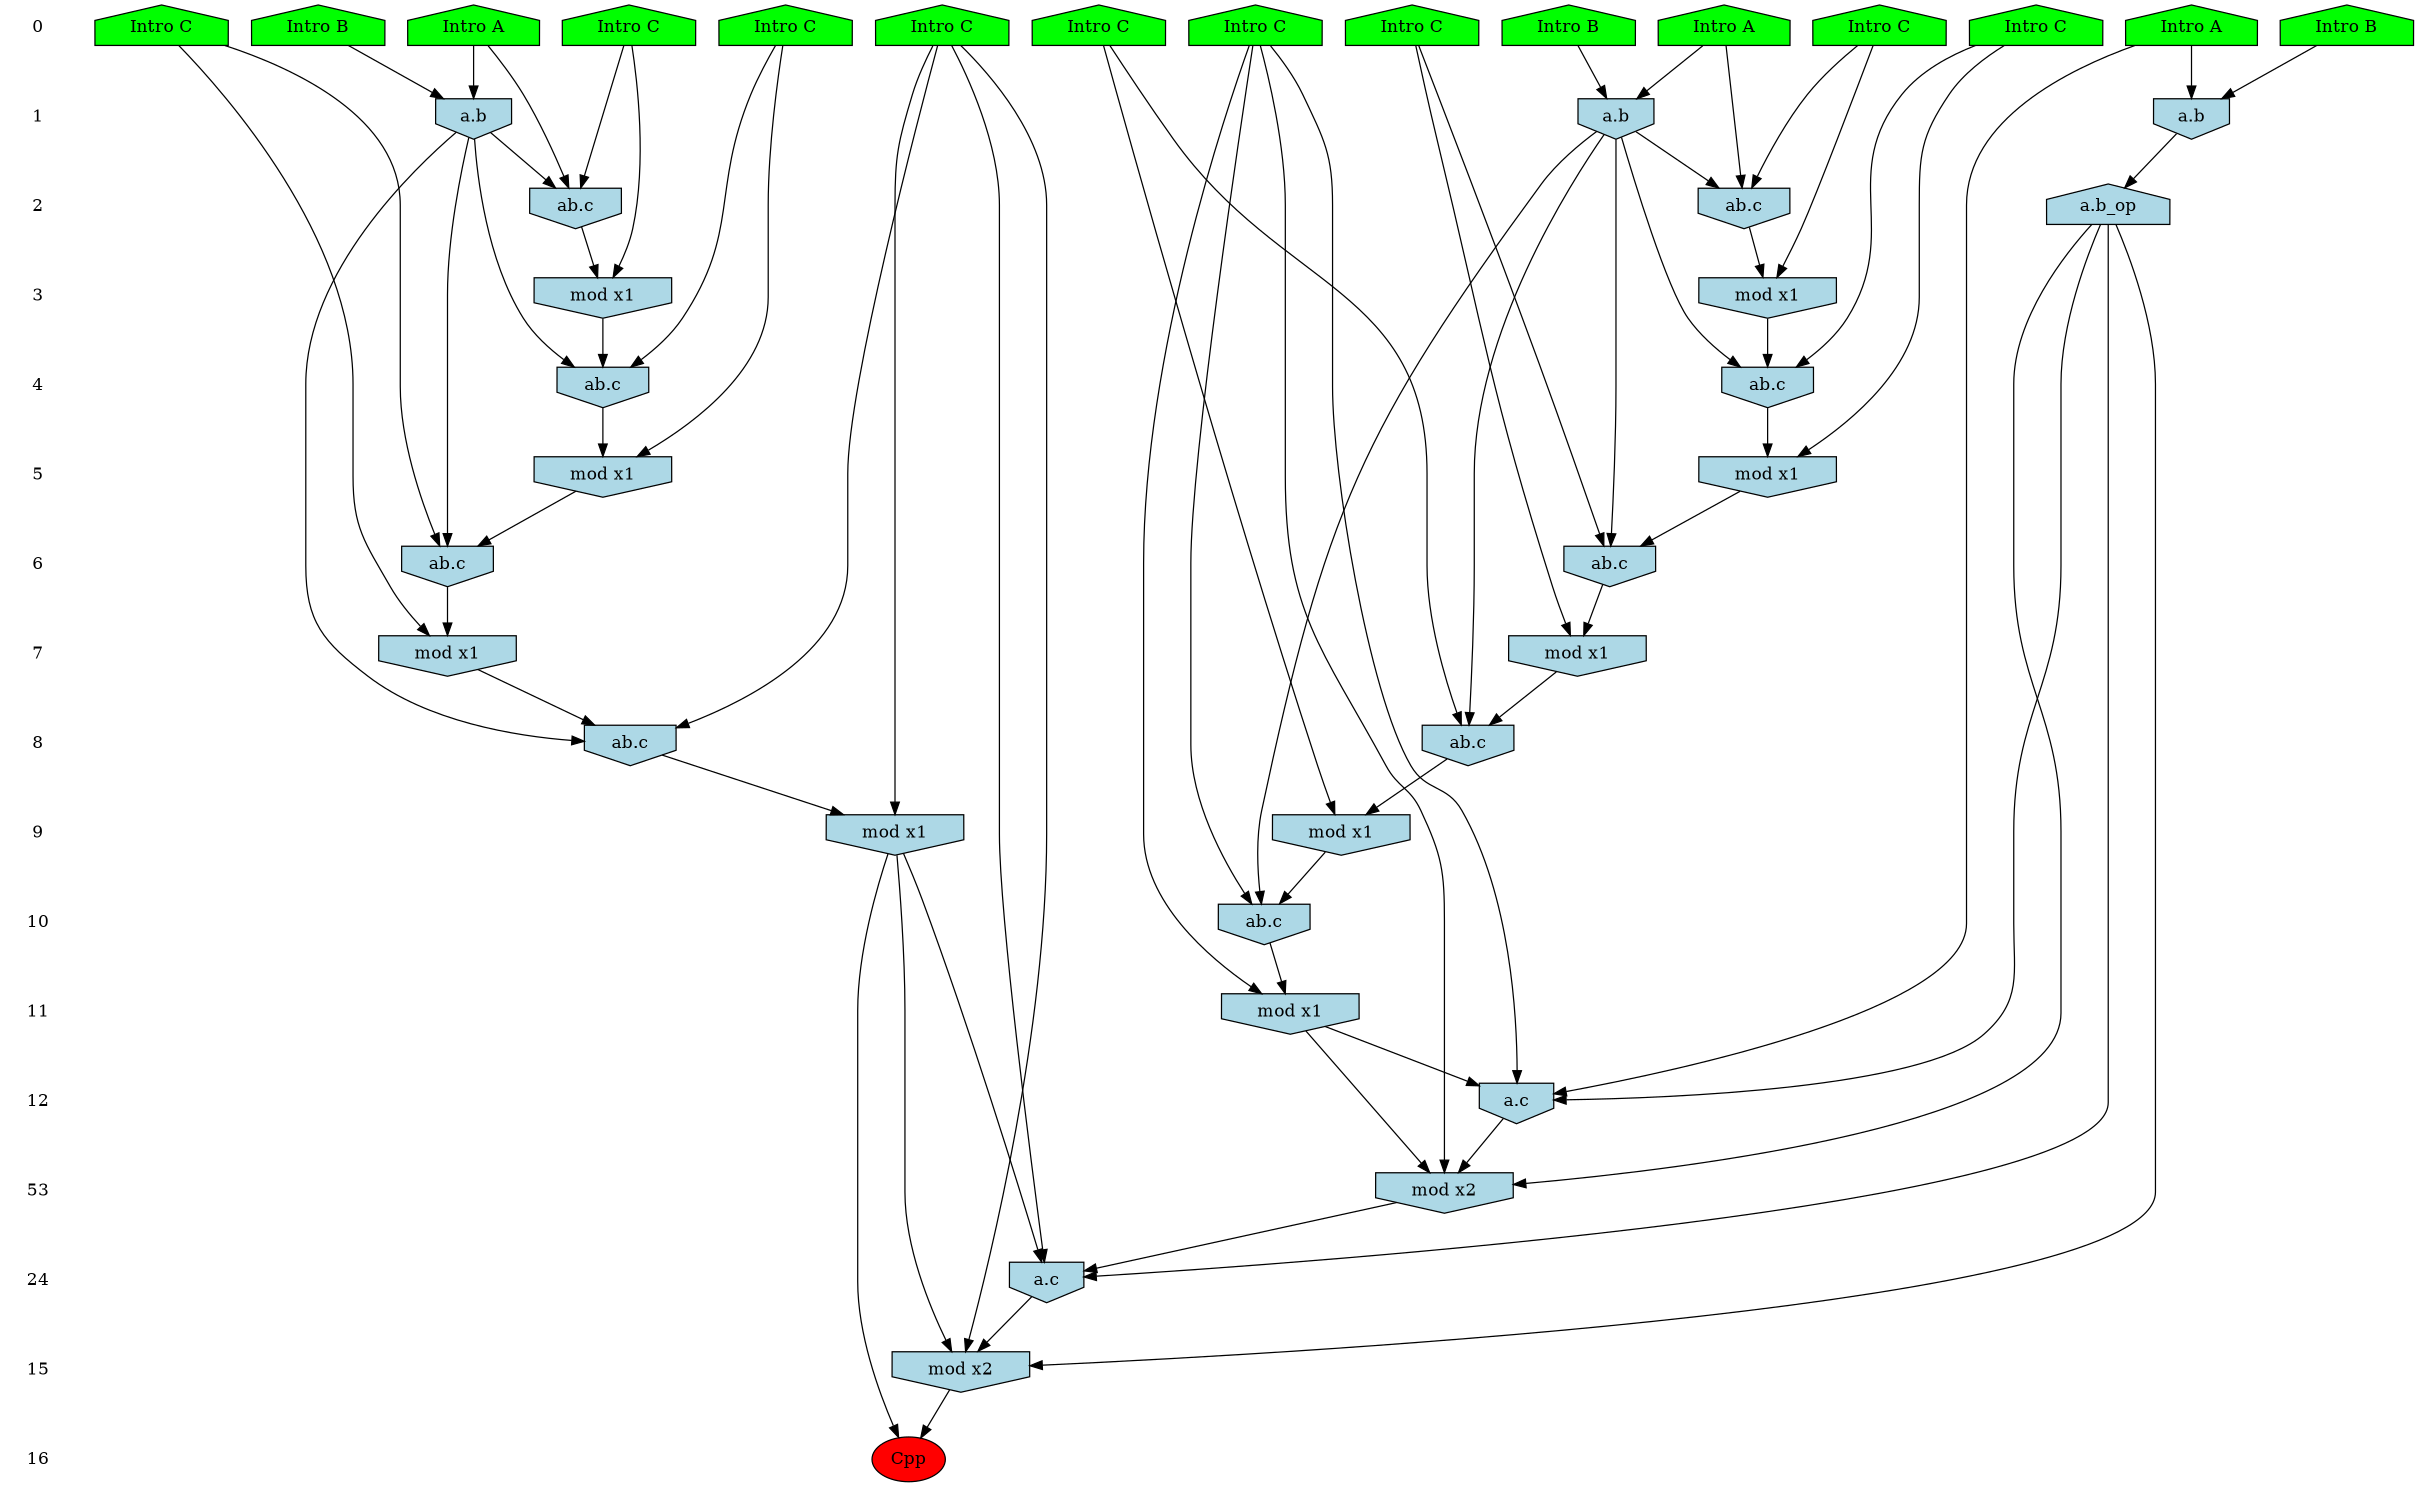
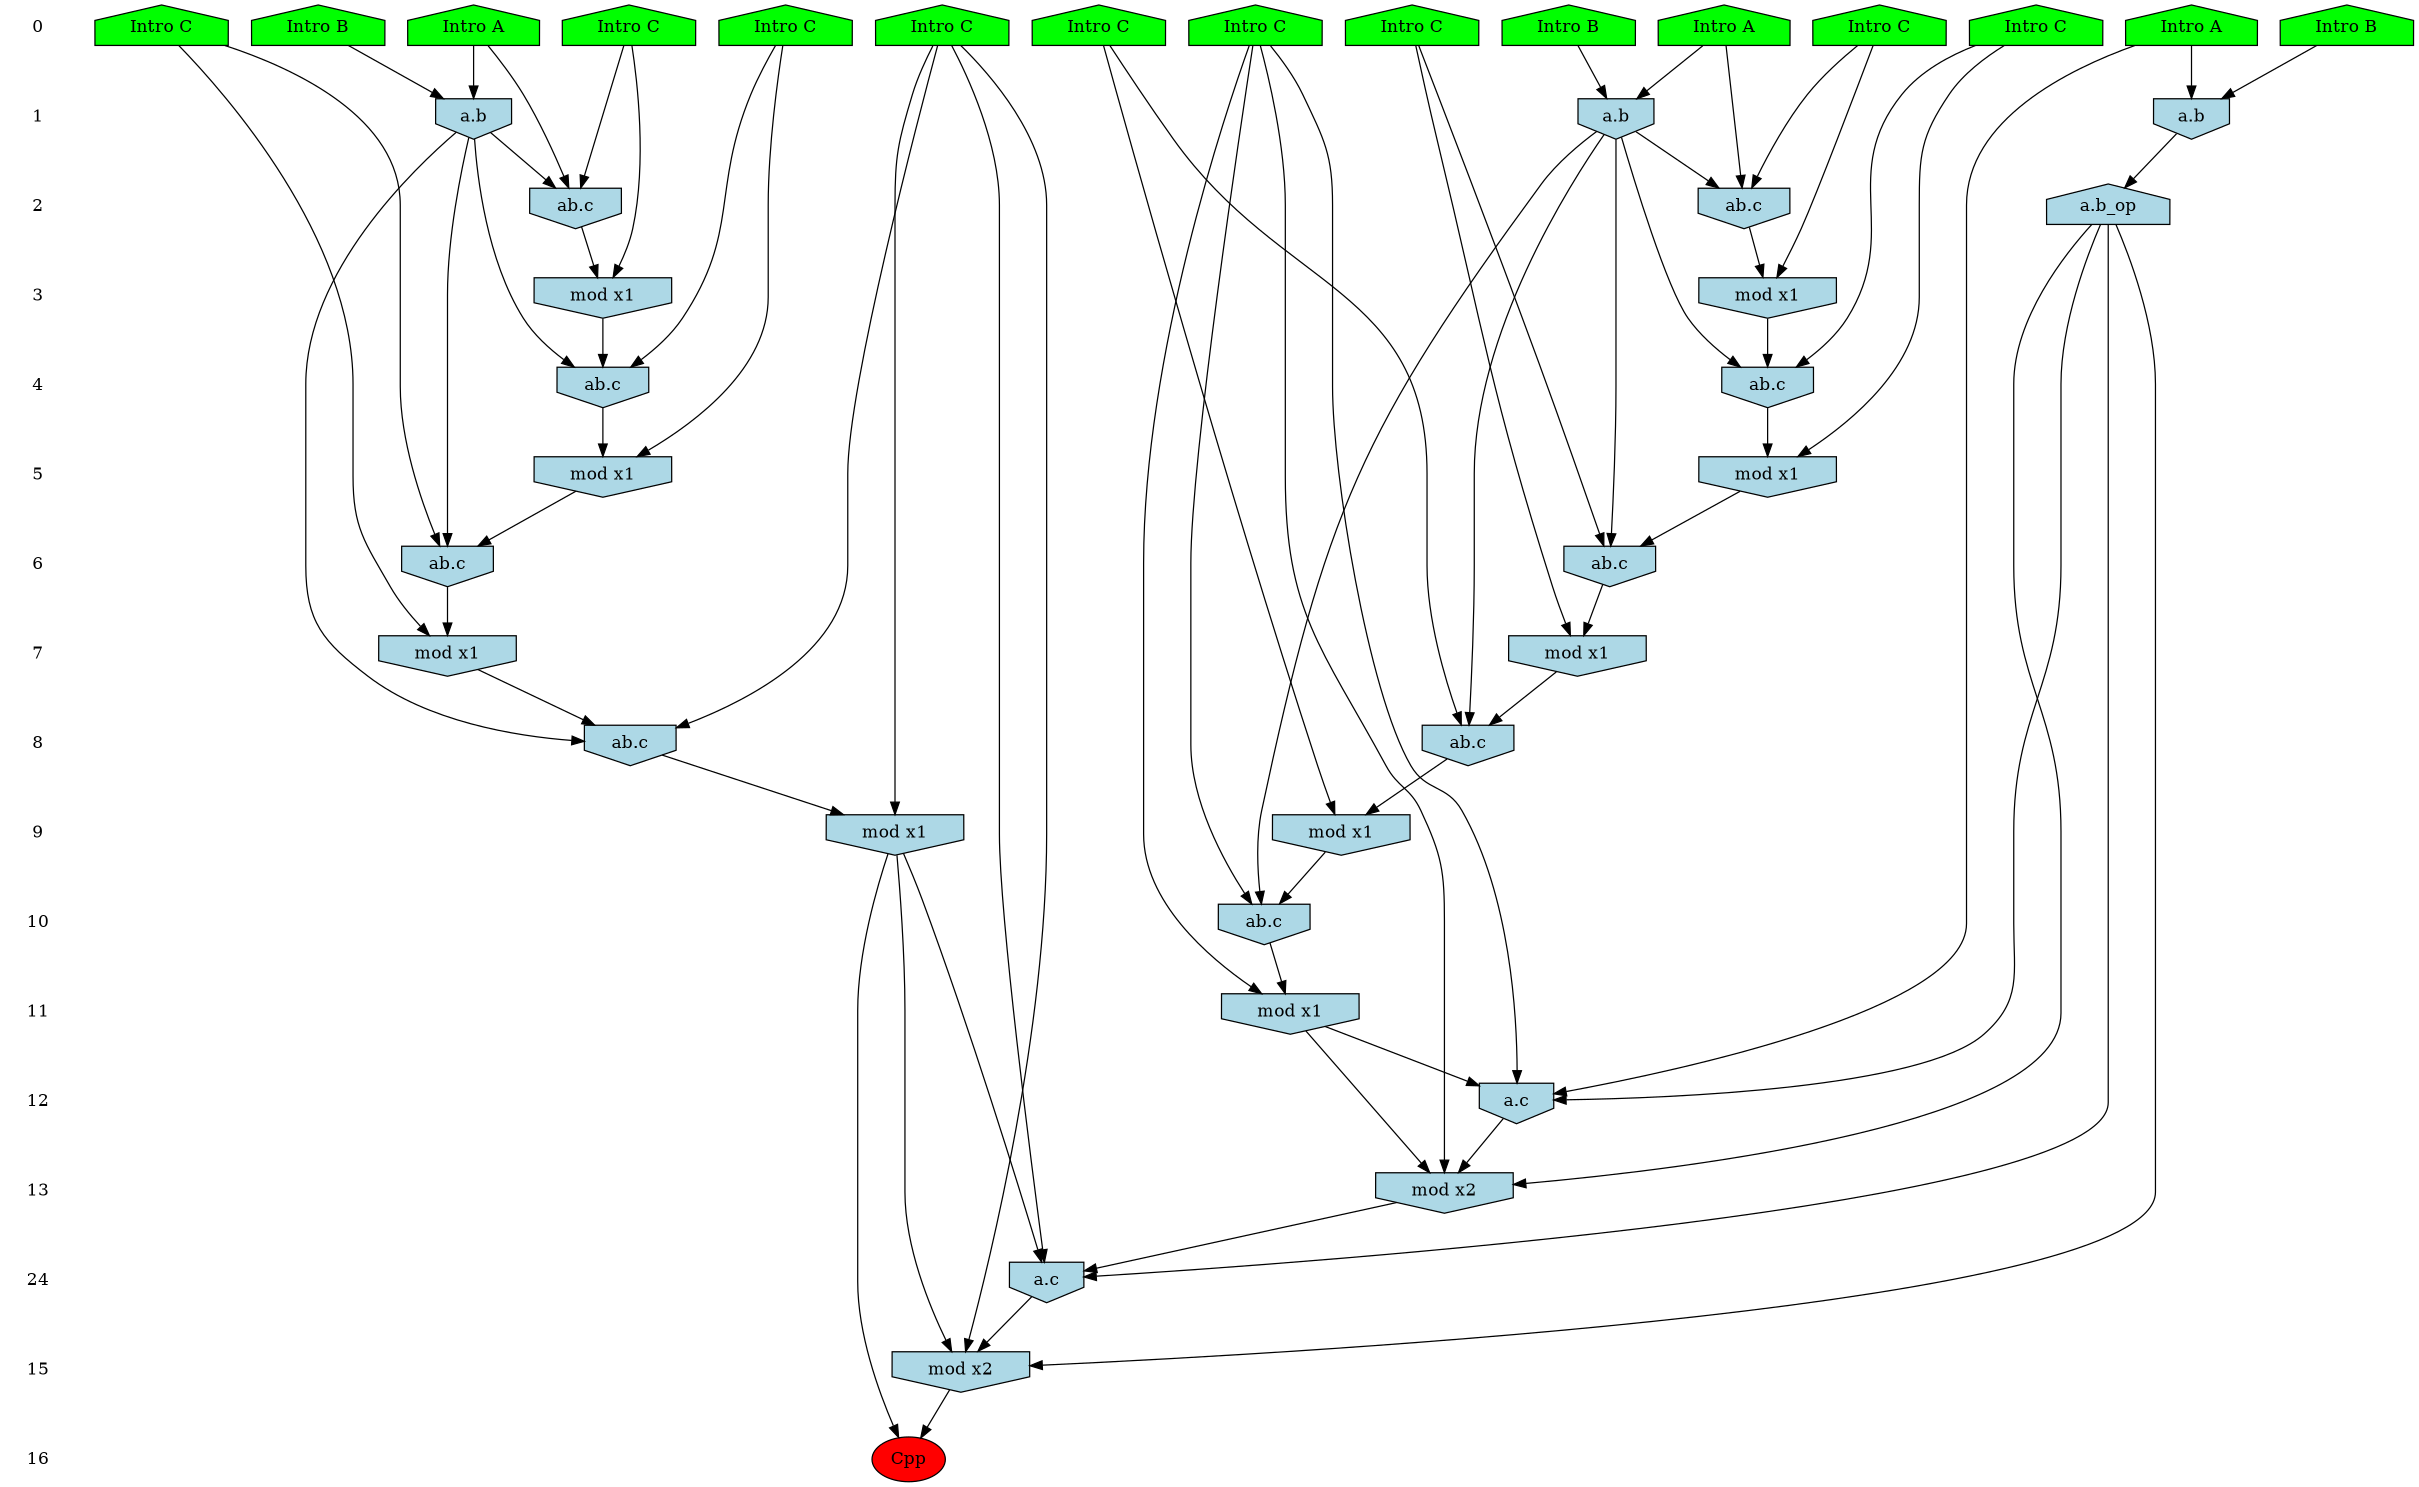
node "53": label "53" -> "13"
